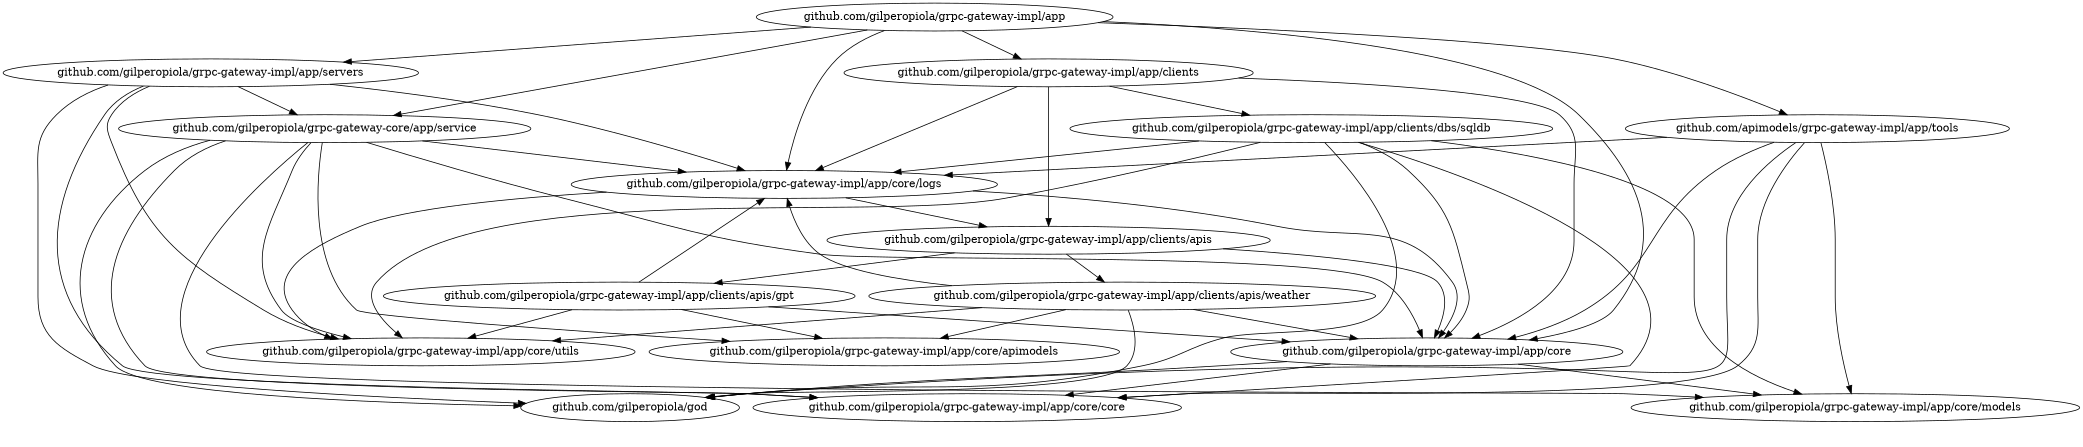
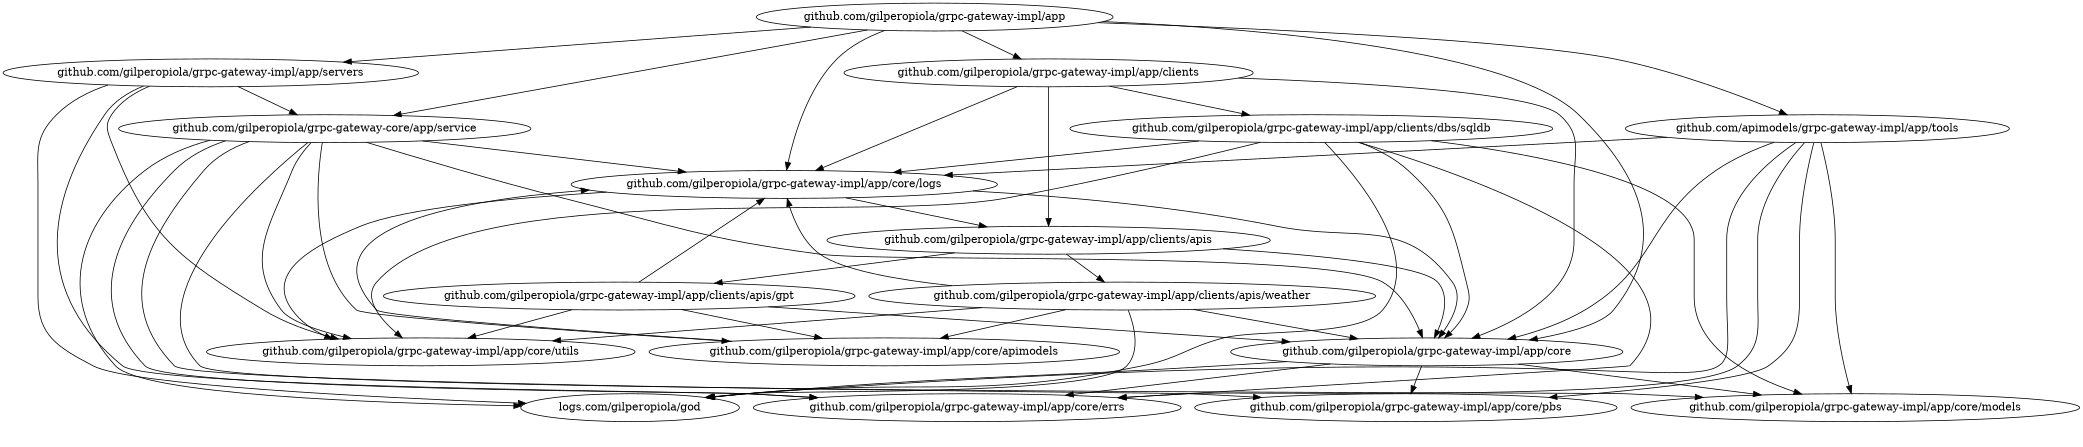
edge "github.com/gilperopiola/grpc-gateway-impl/app/servers" -> "github.com/gilperopiola/grpc-gateway-impl/app/core/logs": now "github.com/gilperopiola/grpc-gateway-impl/app/core/apimodels" -> "github.com/gilperopiola/grpc-gateway-impl/app/core/logs"
node "github.com/gilperopiola/god": label "github.com/gilperopiola/god" -> "logs.com/gilperopiola/god"
node "github.com/gilperopiola/grpc-gateway-impl/app/core/core": label "github.com/gilperopiola/grpc-gateway-impl/app/core/core" -> "github.com/gilperopiola/grpc-gateway-impl/app/core/errs"
node "github.com/gilperopiola/grpc-gateway-impl/app/core/pbs": added
